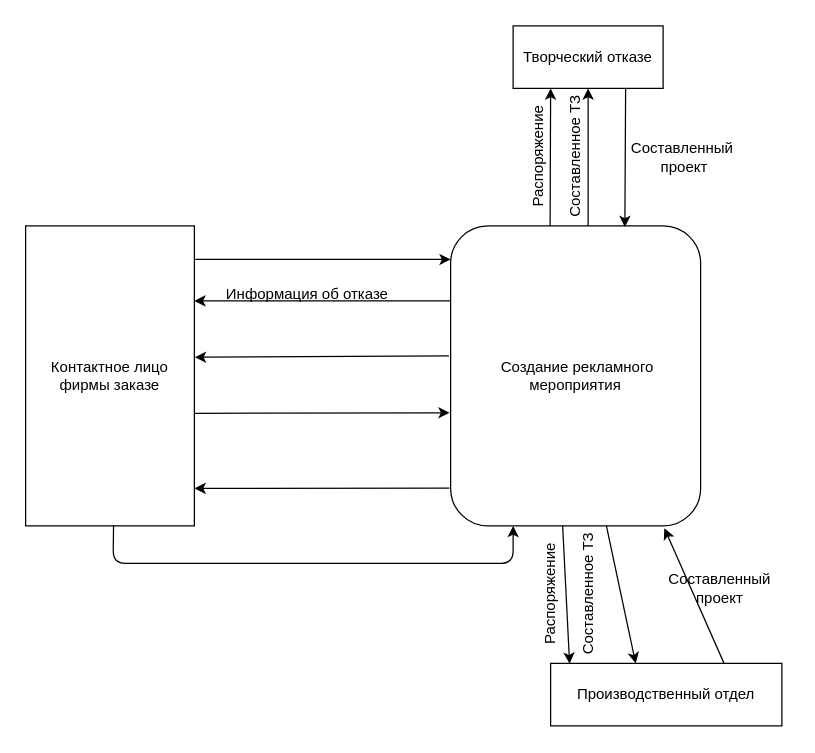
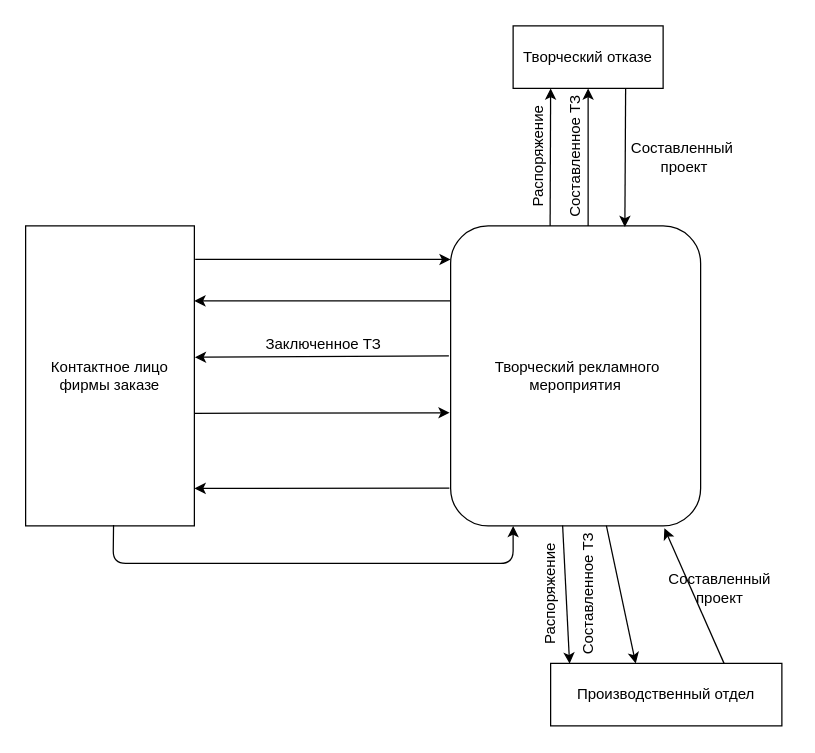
node "Информация об отказе": removed
node "Заключенное ТЗ": added
node "Создание рекламного мероприятия": label "Создание рекламного мероприятия" -> "Творческий рекламного мероприятия"
